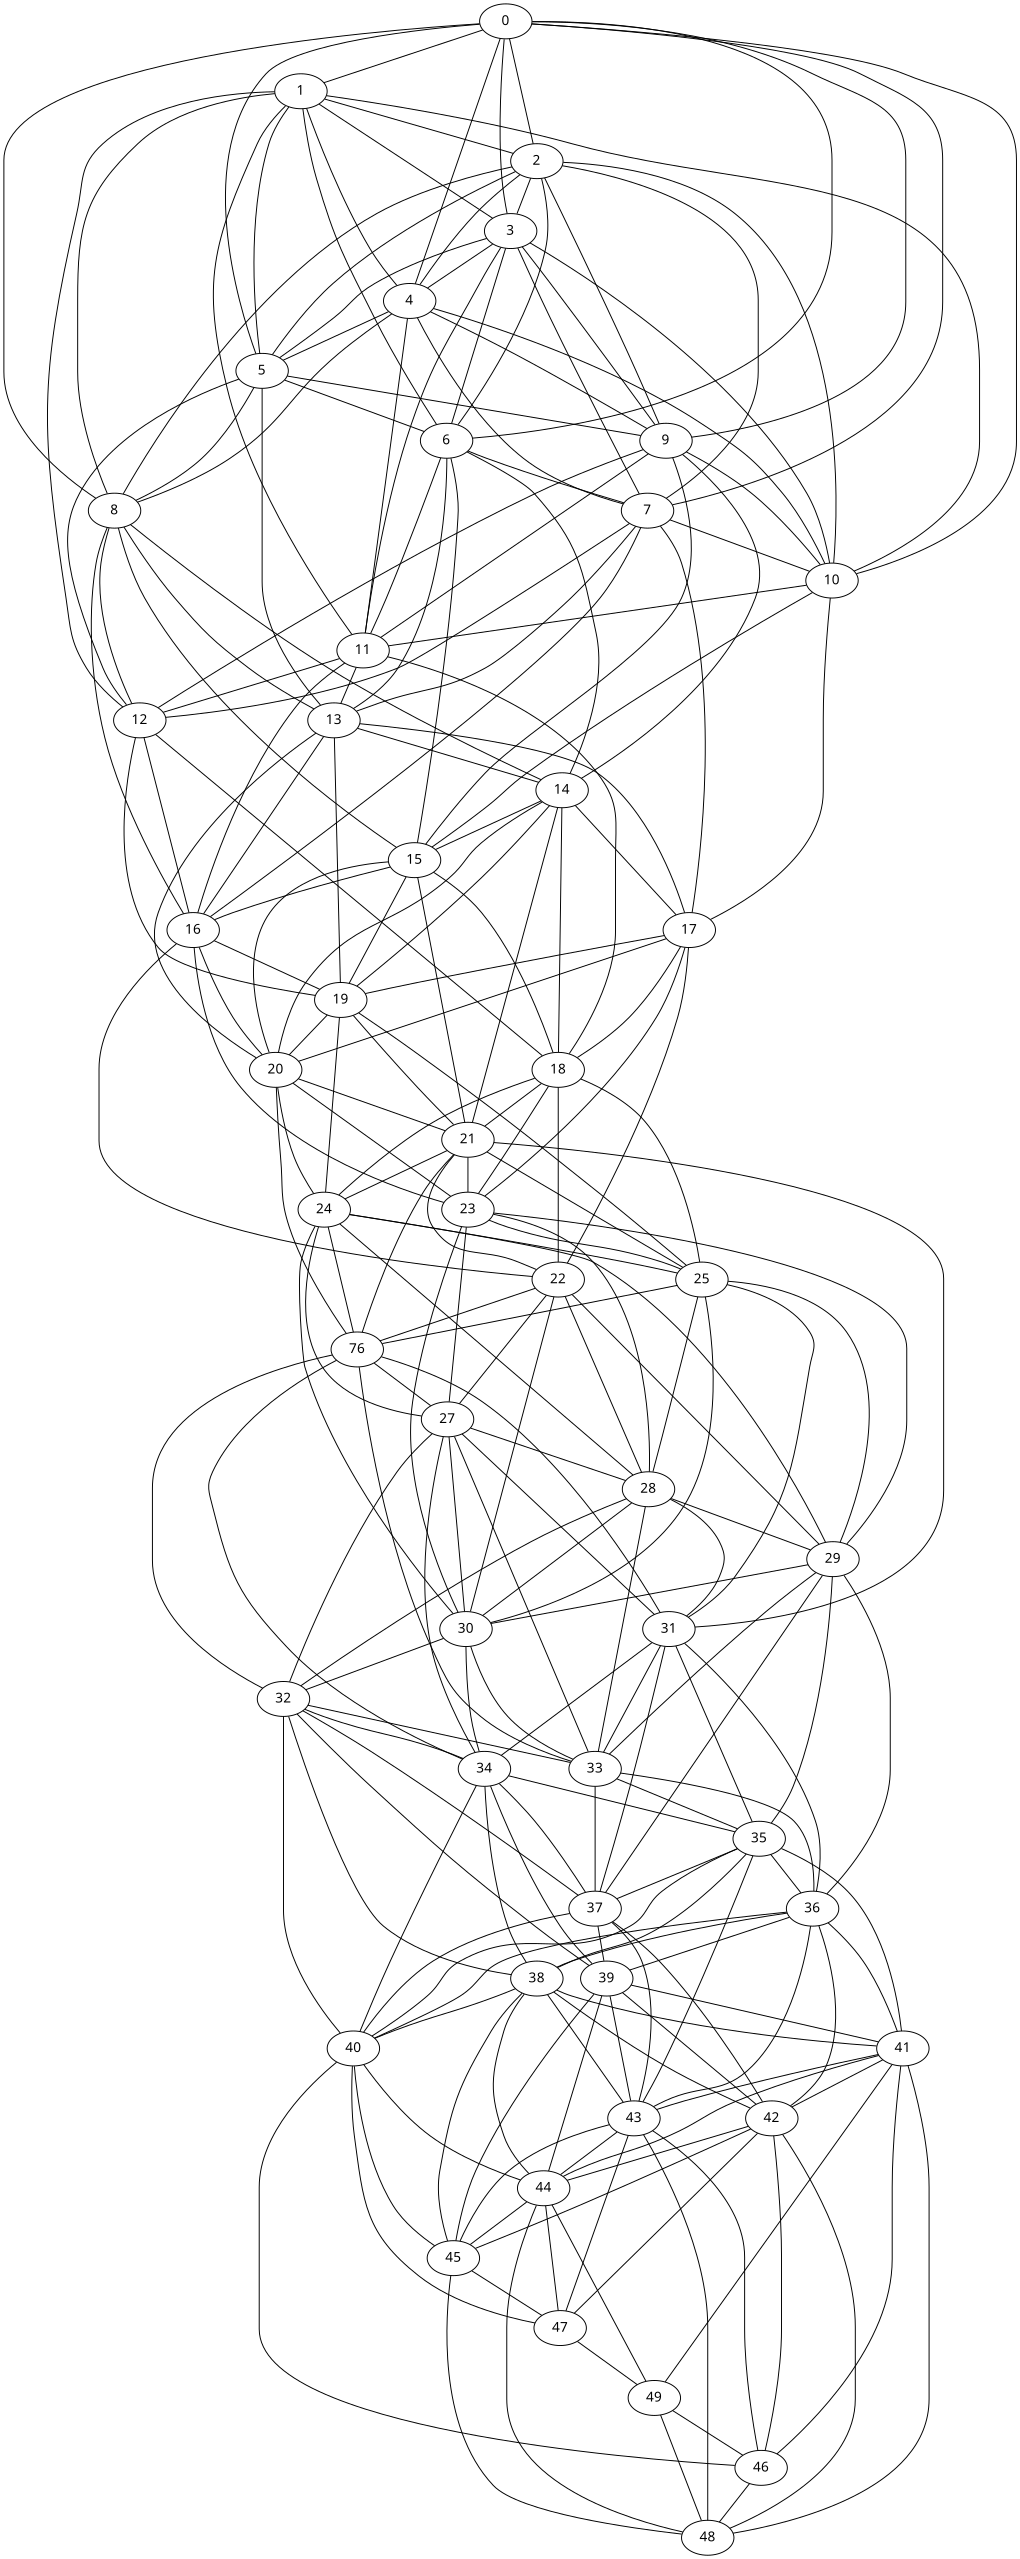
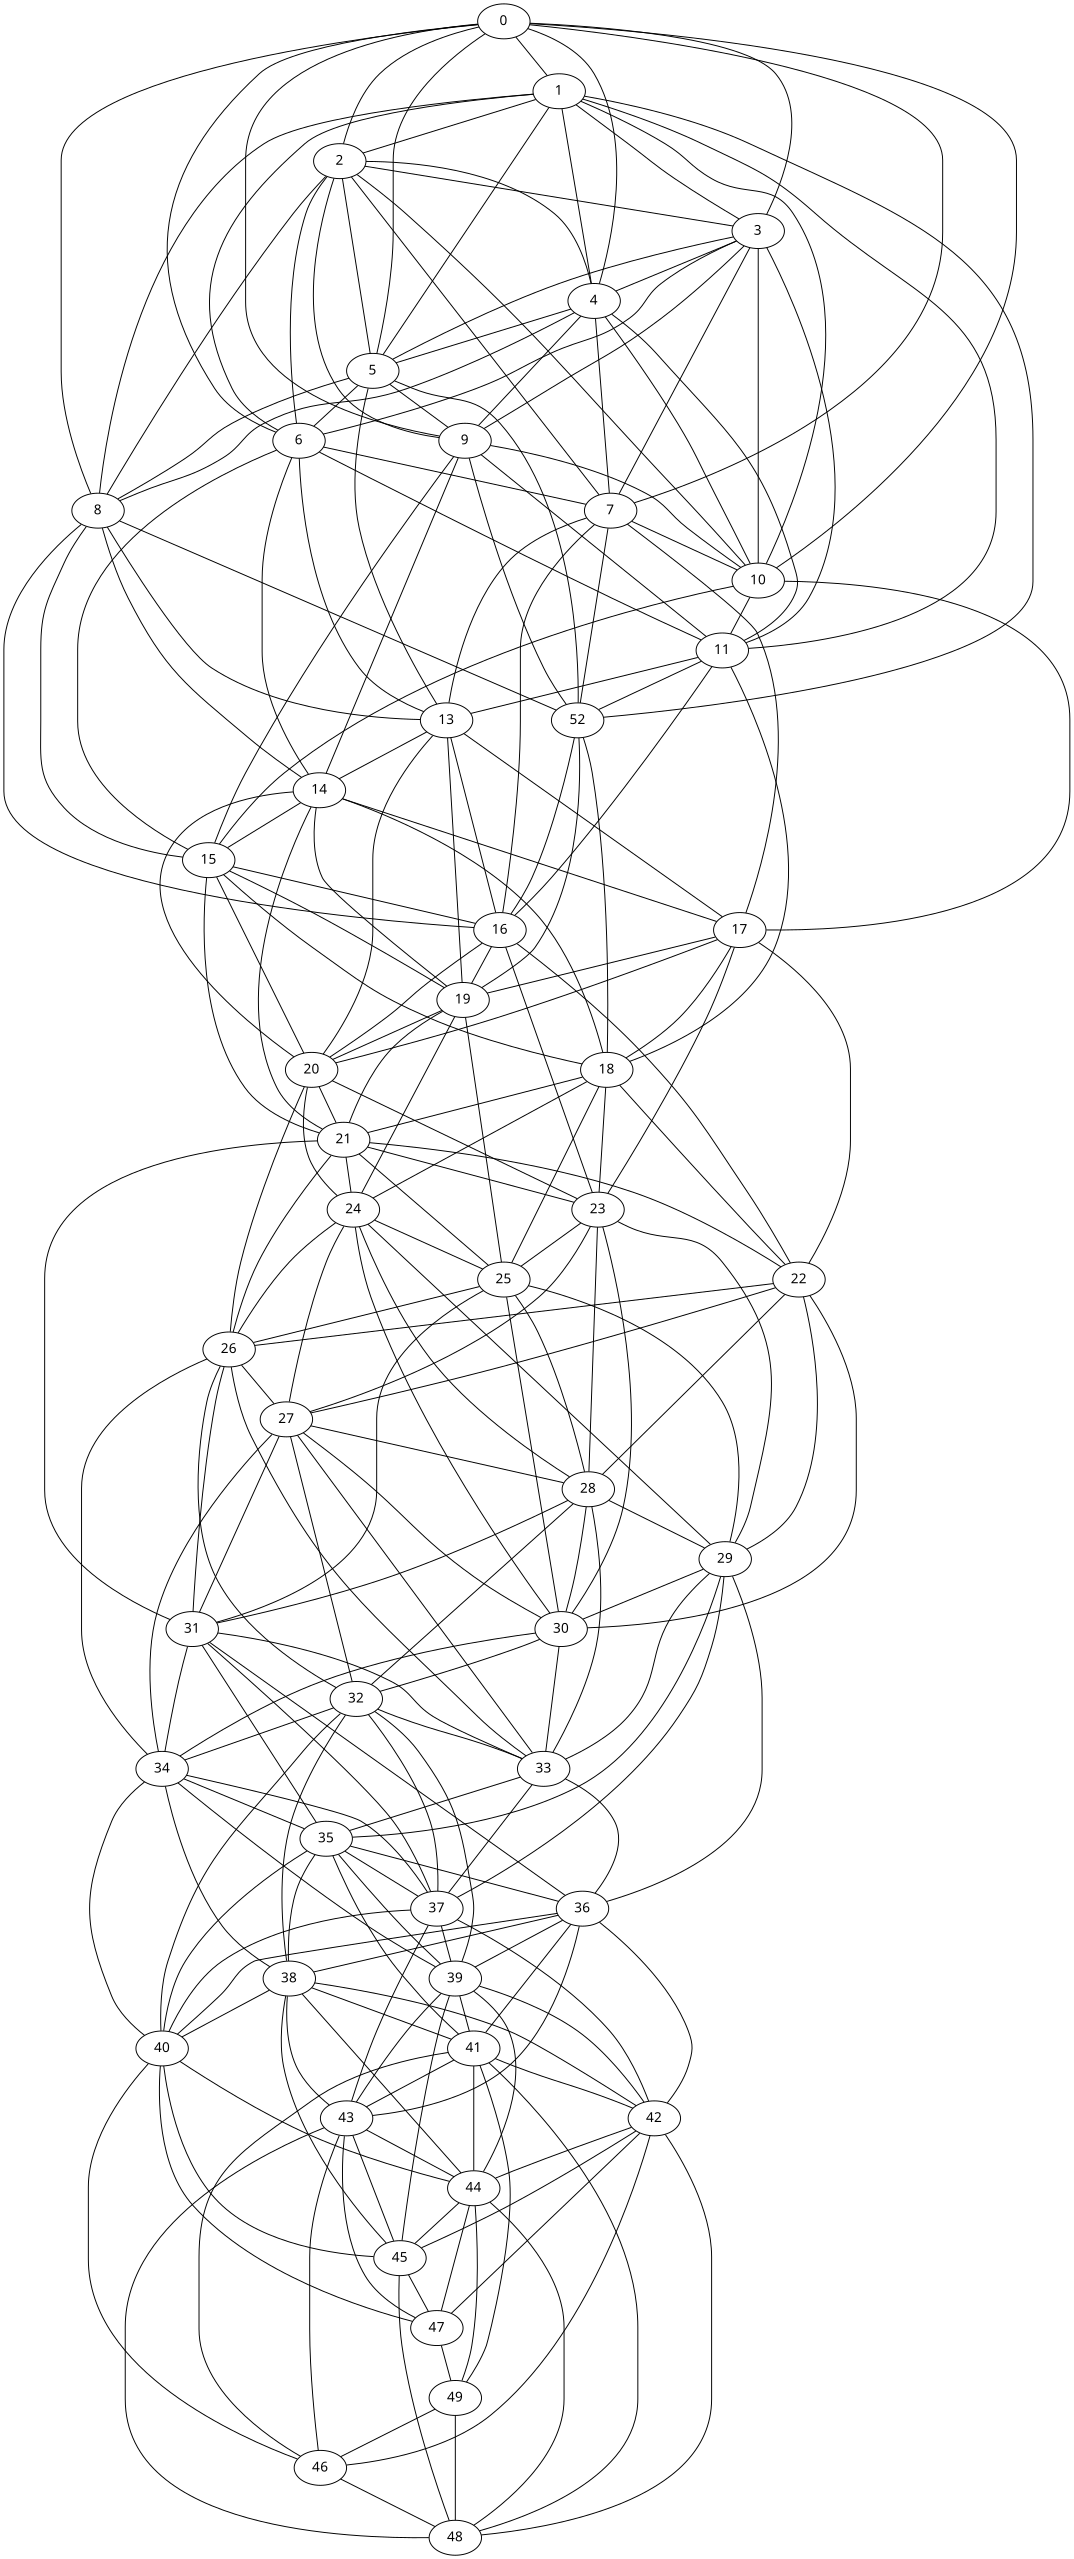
node "12": label "12" -> "52"
node "76": label "76" -> "26"
edge "35" -- "43": now "35" -- "39"
